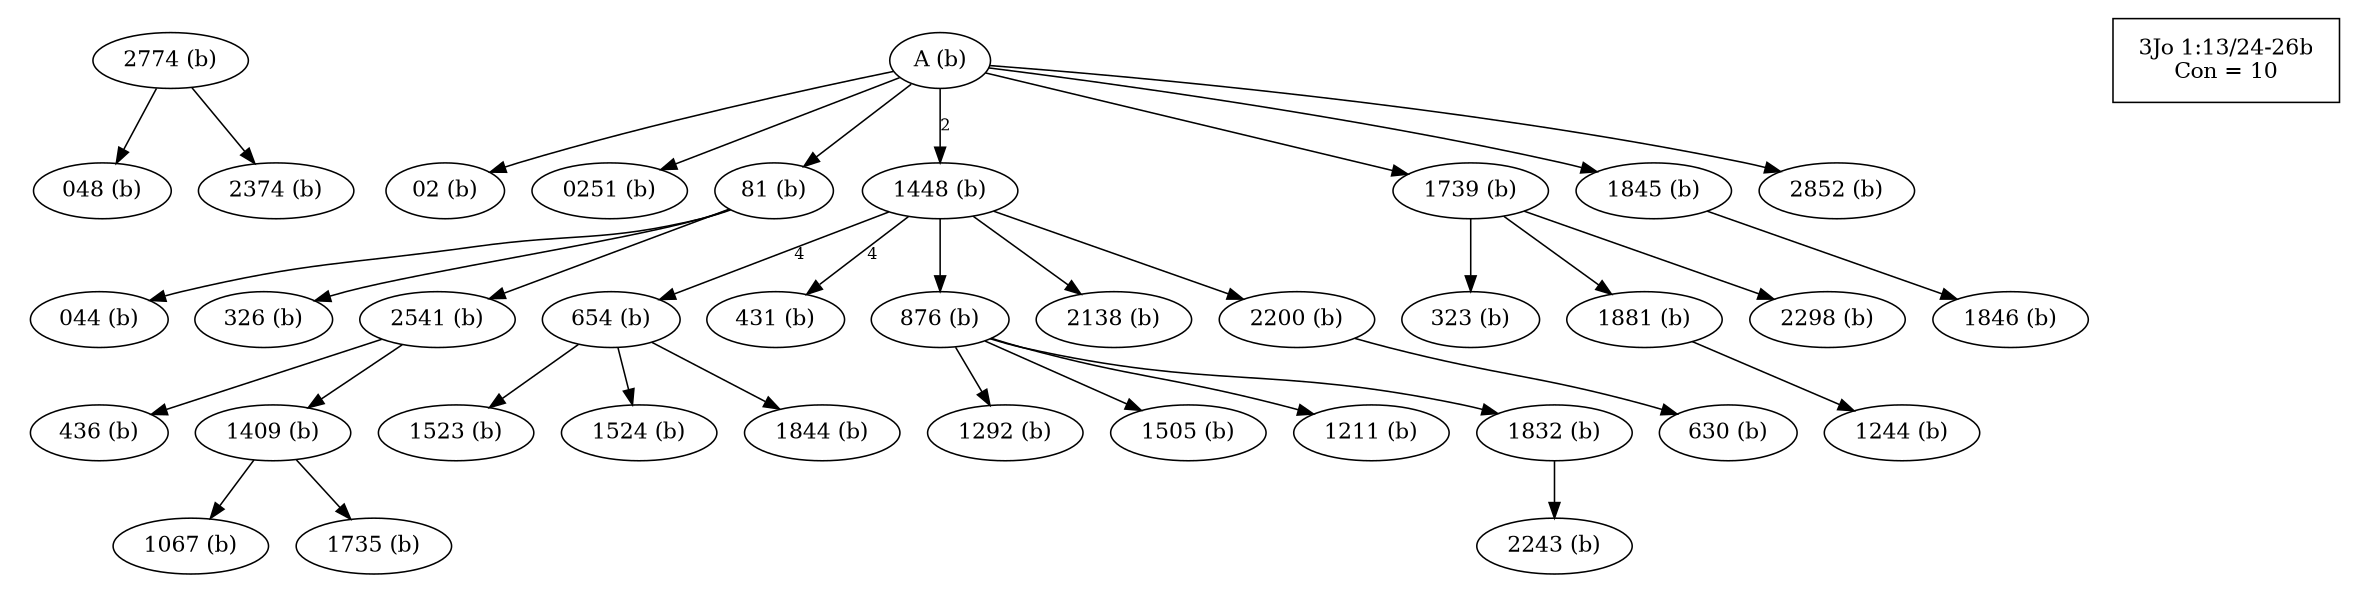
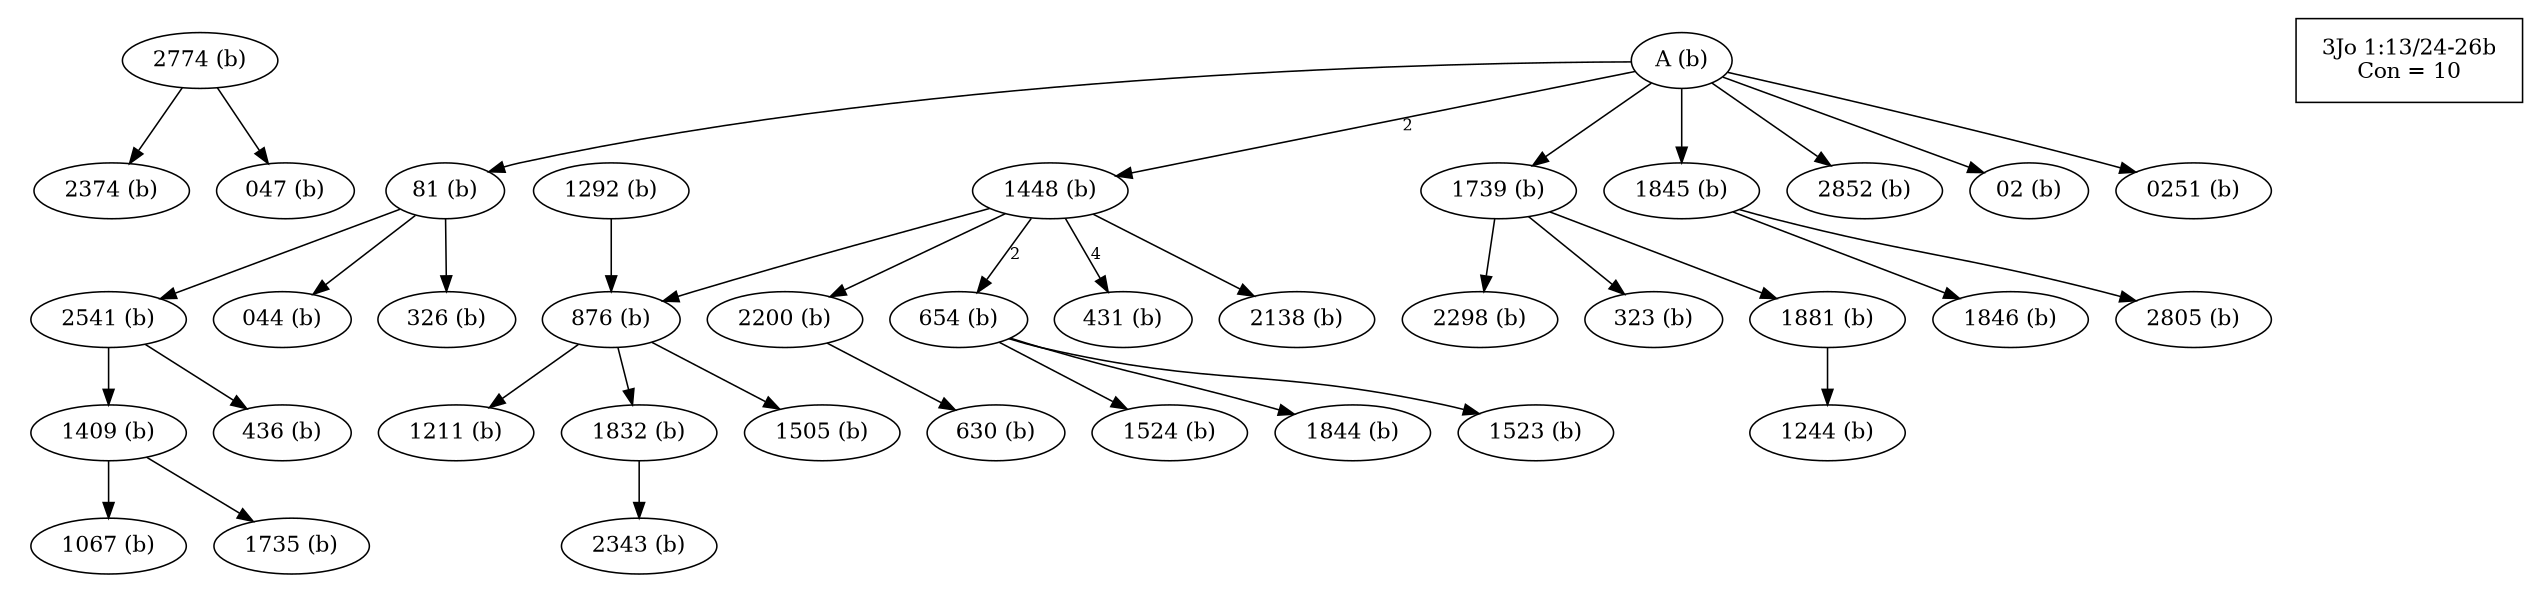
node "048 (b)": label "048 (b)" -> "047 (b)"
edge "1448 (b)" -> "654 (b)": label "4" -> "2"
node "2805 (b)": added
edge "876 (b)" -> "1292 (b)": reversed
node "2243 (b)": label "2243 (b)" -> "2343 (b)"
